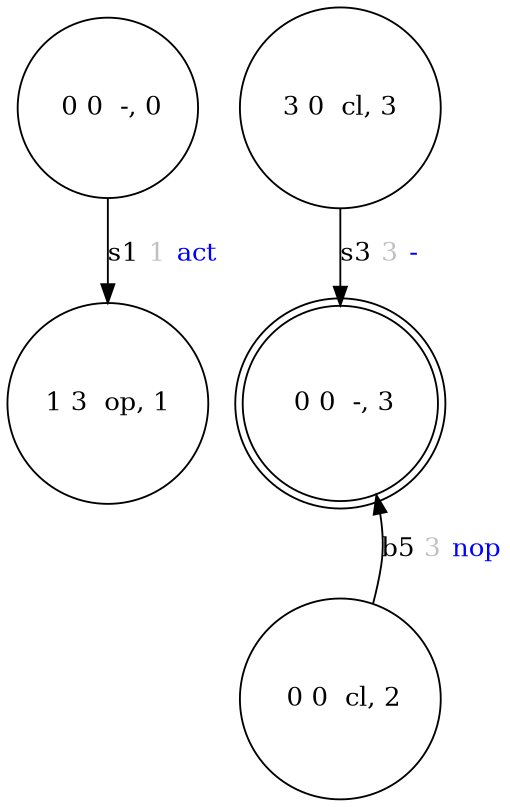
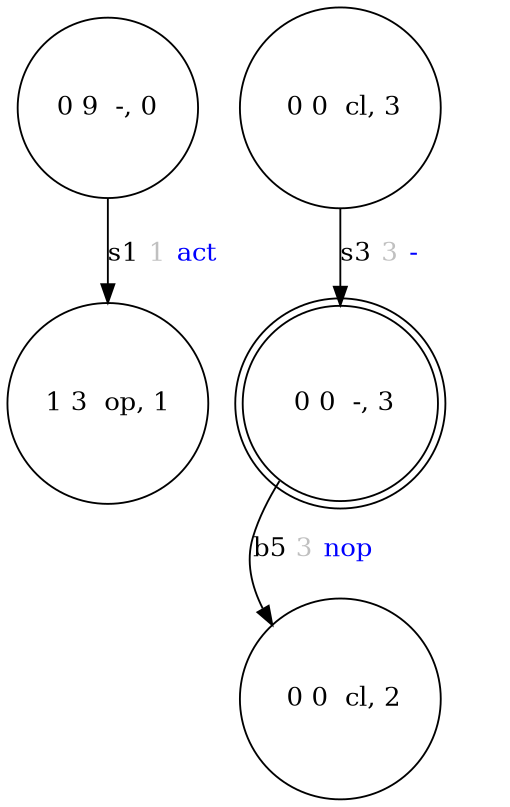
node "0 0  -, 0": label "0 0  -, 0" -> "0 9  -, 0"
node "3 0  cl, 3": label "3 0  cl, 3" -> "0 0  cl, 3"
edge "0 0  cl, 2" -> "0 0  -, 3": reversed
